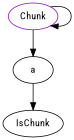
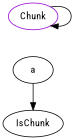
edge "Chunk" -> "a": removed
